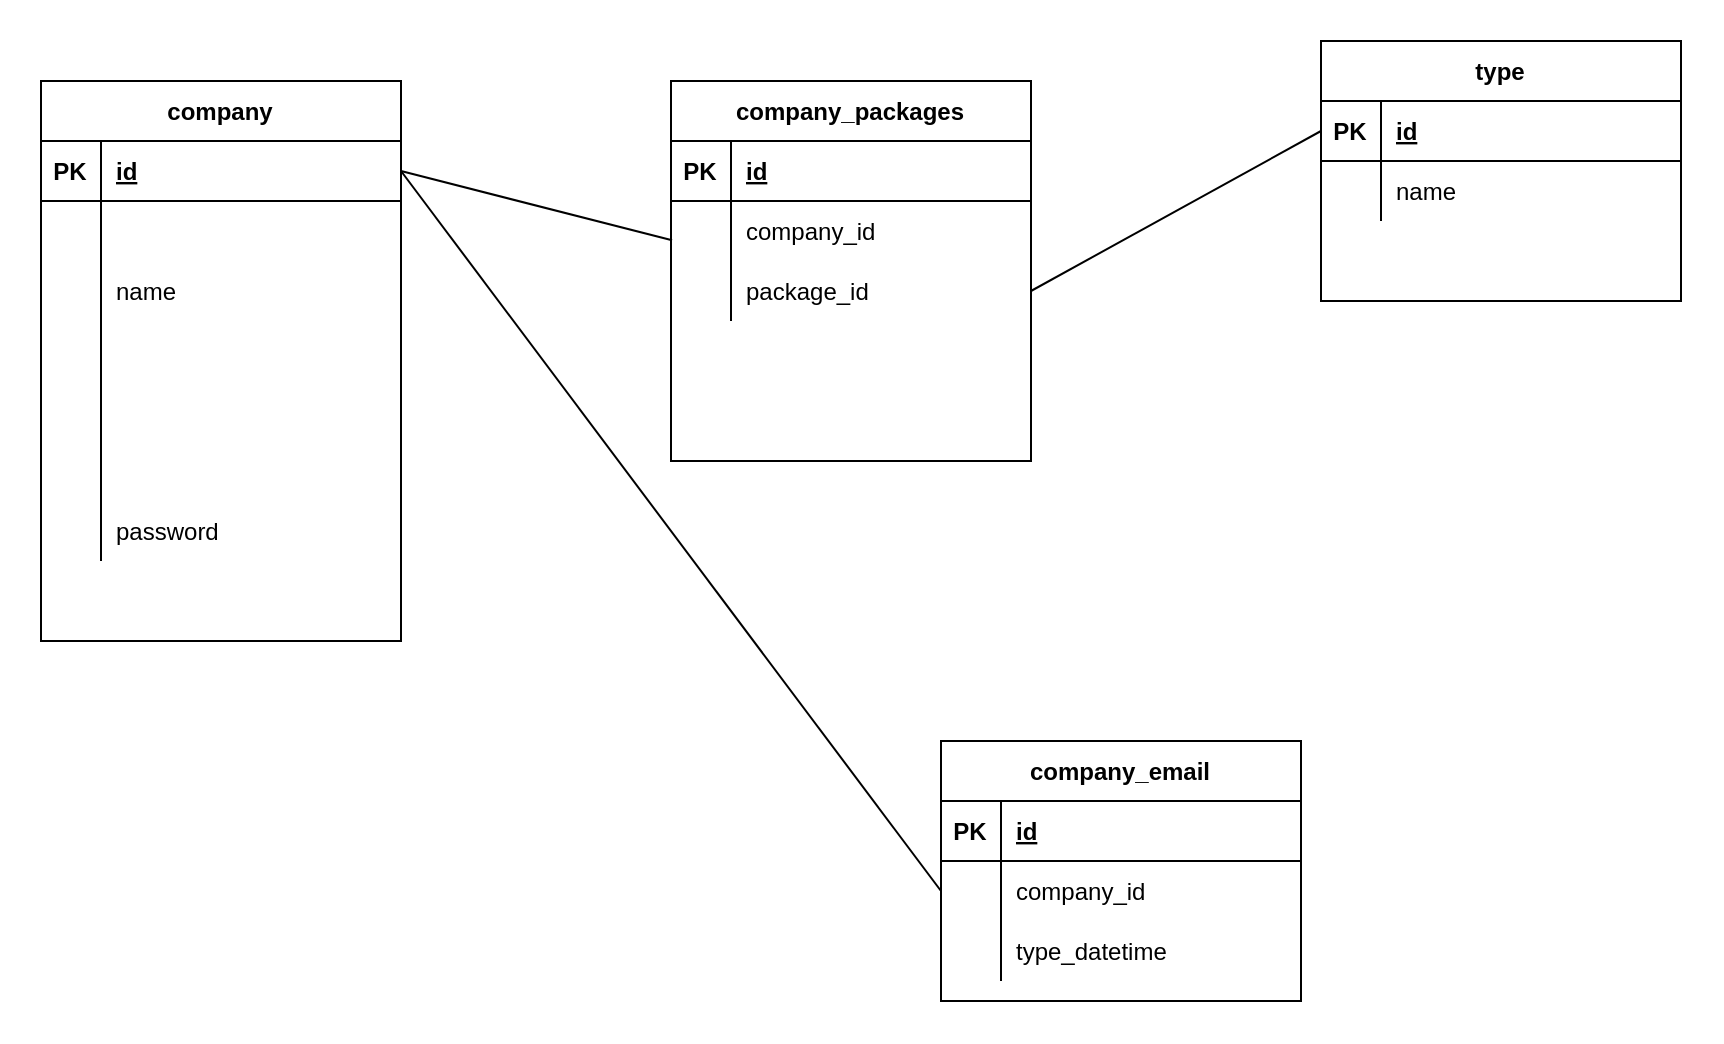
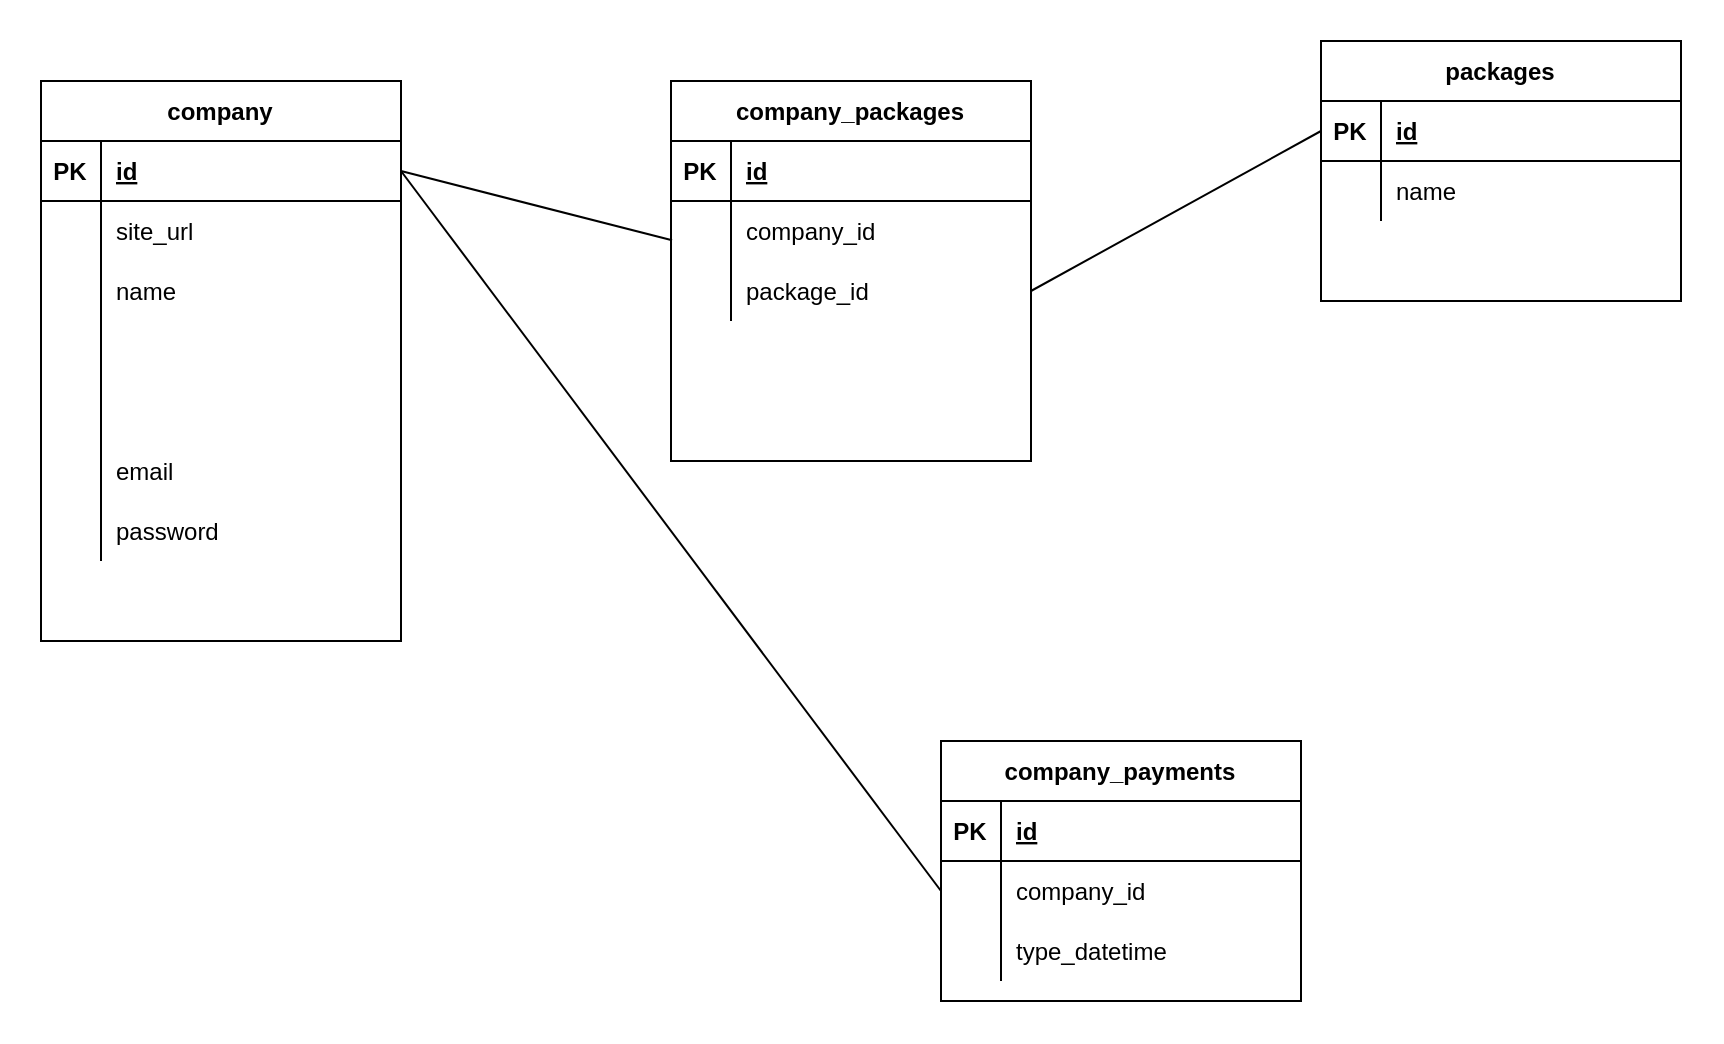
node "type": label "type" -> "packages"
node "site_url": added
node "email": added
node "company_email": label "company_email" -> "company_payments"
